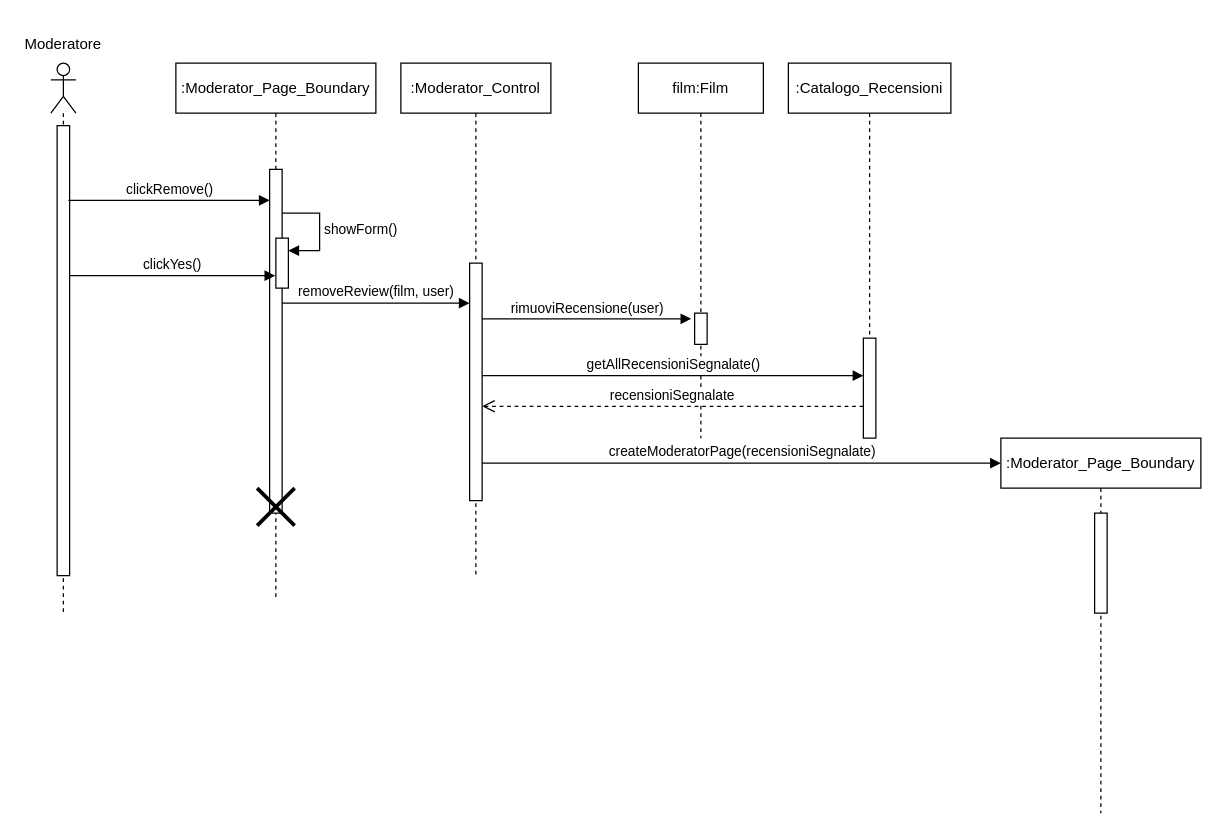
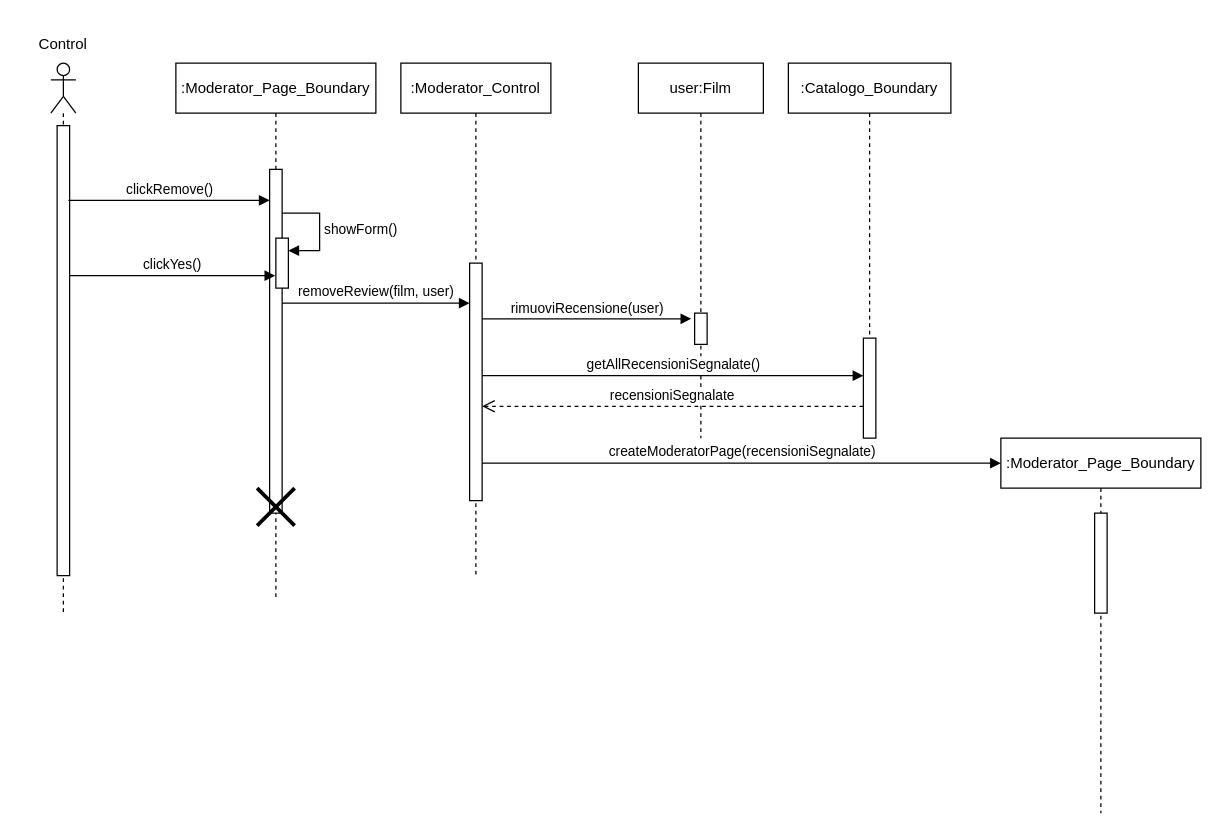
node "Moderatore": label "Moderatore" -> "Control"
node "film:Film": label "film:Film" -> "user:Film"
node ":Catalogo_Recensioni": label ":Catalogo_Recensioni" -> ":Catalogo_Boundary"
